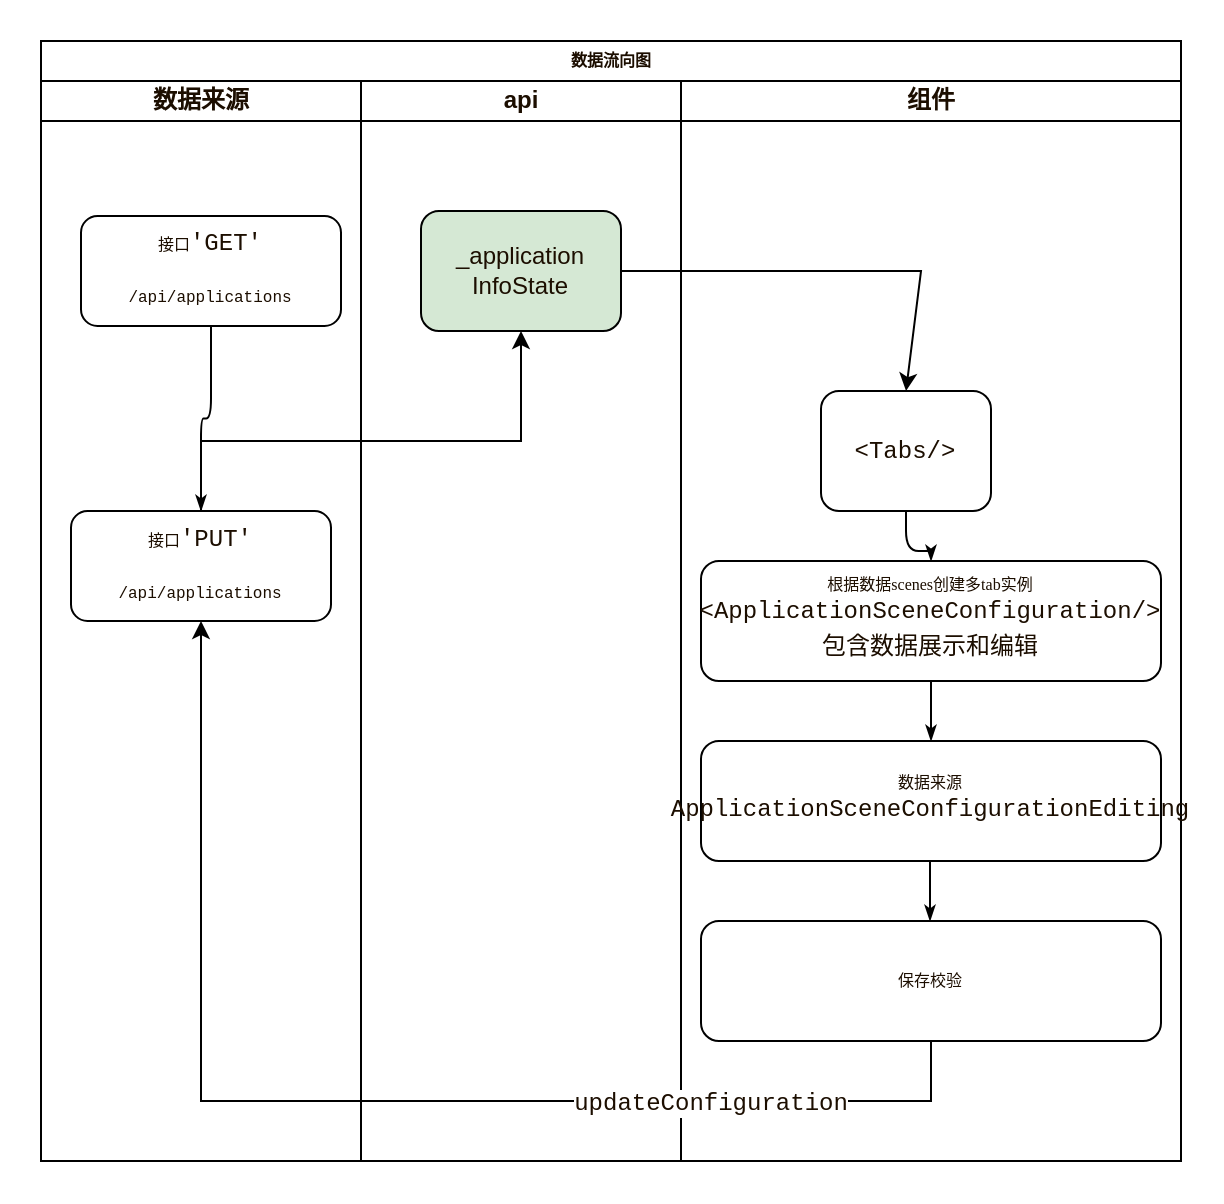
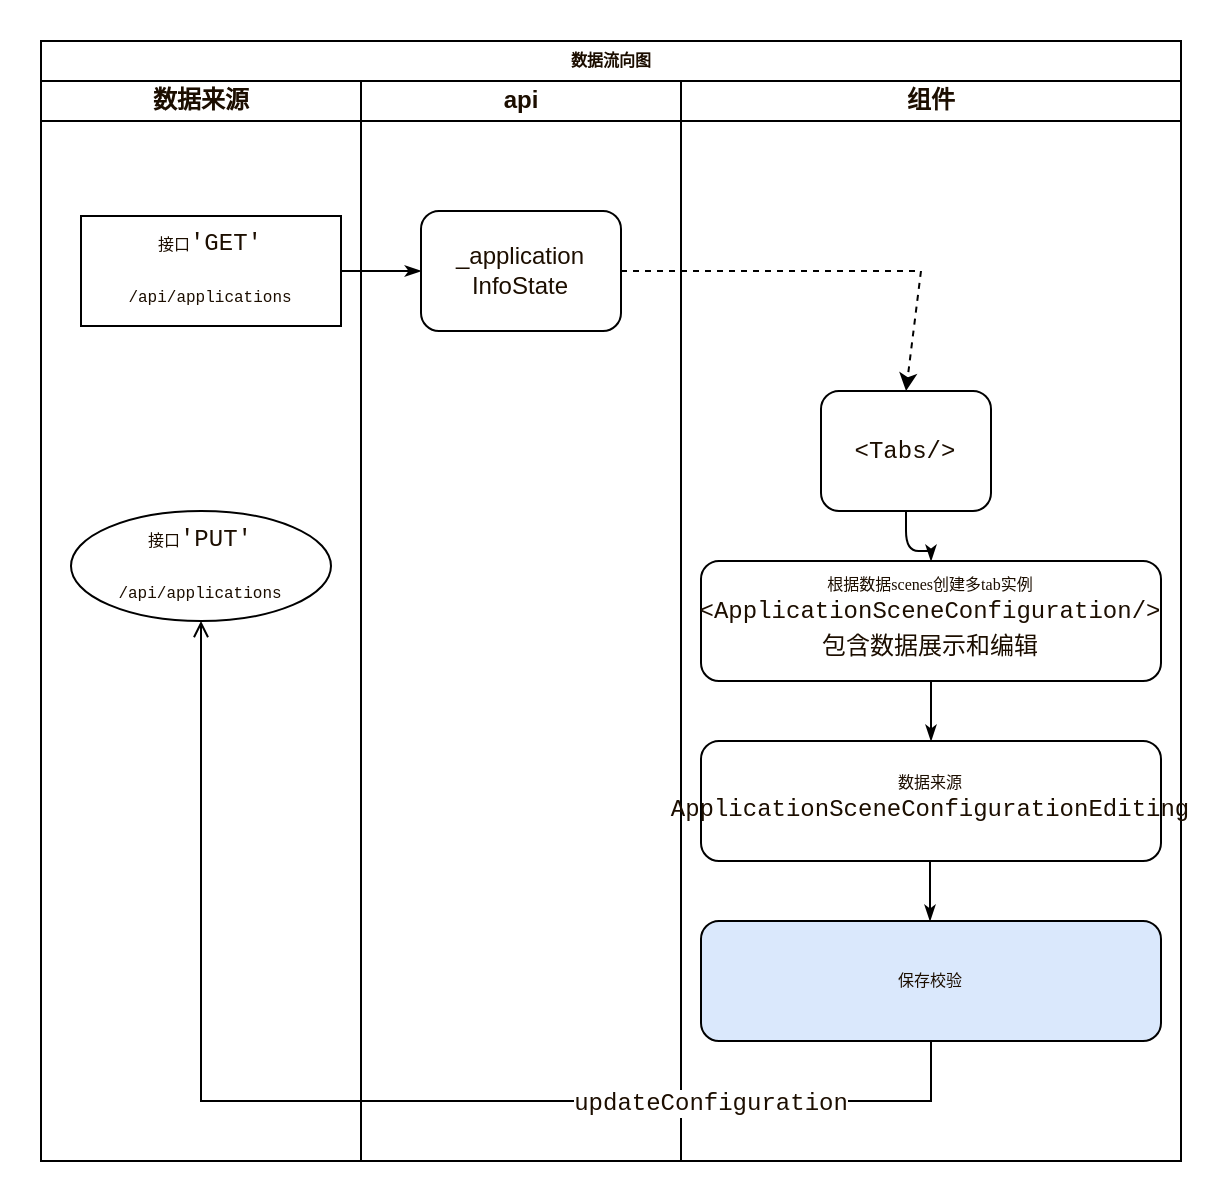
node "接口'GET' /api/applications": shape rounded rectangle -> rectangle
node "_application InfoState": fillcolor #d5e8d4 -> #ffffff
edge "_application InfoState" -> "<Tabs/>": style solid -> dashed
edge "接口'GET' /api/applications" -> "接口'PUT' /api/applications": now "接口'GET' /api/applications" -> "_application InfoState"
edge "接口'PUT' /api/applications" -> "_application InfoState": removed
node "接口'PUT' /api/applications": shape rounded rectangle -> ellipse
edge "保存校验" -> "接口'PUT' /api/applications": arrowhead classic -> open
node "保存校验": fillcolor #ffffff -> #dae8fc
